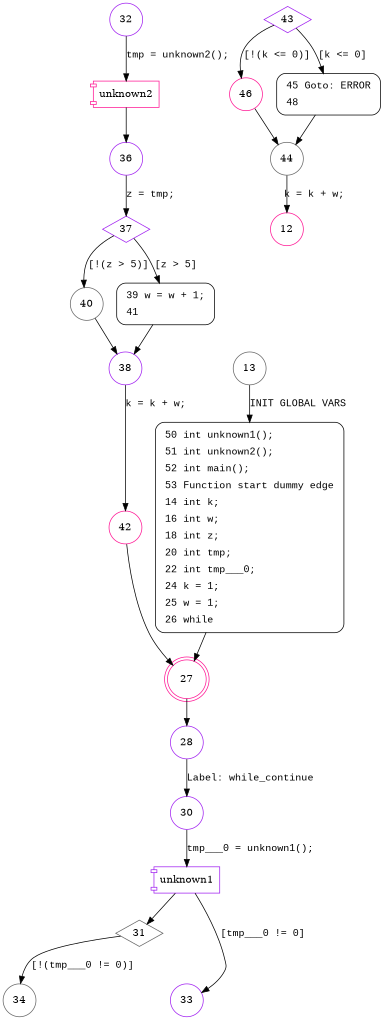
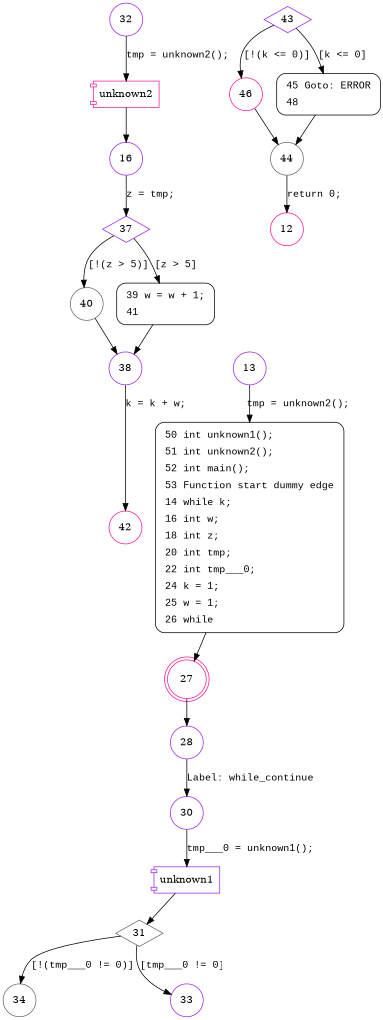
node "36": label "36" -> "16"
edge "44" -> "12": label "k = k + w;" -> "return 0;"
node "13": color gray40 -> purple
edge "13" -> "50": label "INIT GLOBAL VARS" -> "tmp = unknown2();"
node "50": text "int k;" -> "while k;"
edge "42" -> "27": removed
edge "unknown1" -> "33": now "31" -> "33"
